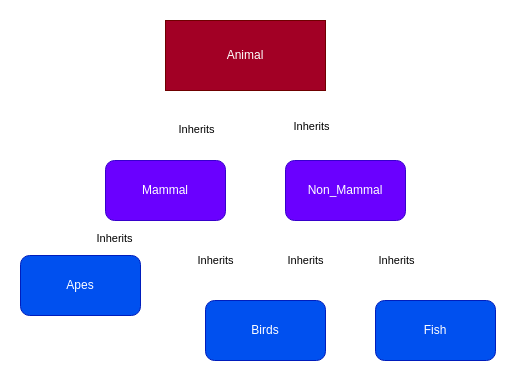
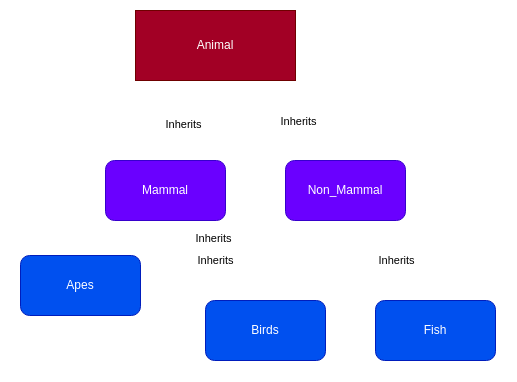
node "Animal": moved (246, 56) -> (216, 46)
edge "Apes" -> "Mammal": now "Apes" -> "Non_Mammal"
edge "Birds" -> "Non_Mammal": removed, label "Inherits"
